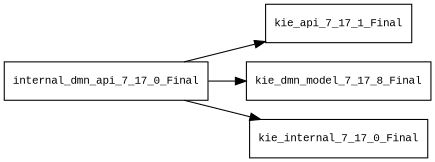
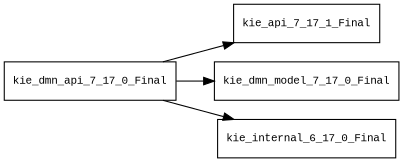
node "internal_dmn_api_7_17_0_Final": label "internal_dmn_api_7_17_0_Final" -> "kie_dmn_api_7_17_0_Final"
node "kie_dmn_model_7_17_8_Final": label "kie_dmn_model_7_17_8_Final" -> "kie_dmn_model_7_17_0_Final"
node "kie_internal_7_17_0_Final": label "kie_internal_7_17_0_Final" -> "kie_internal_6_17_0_Final"
